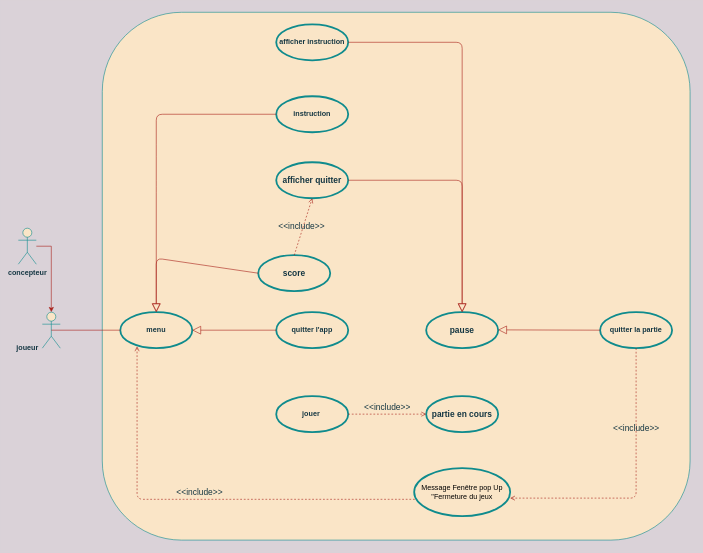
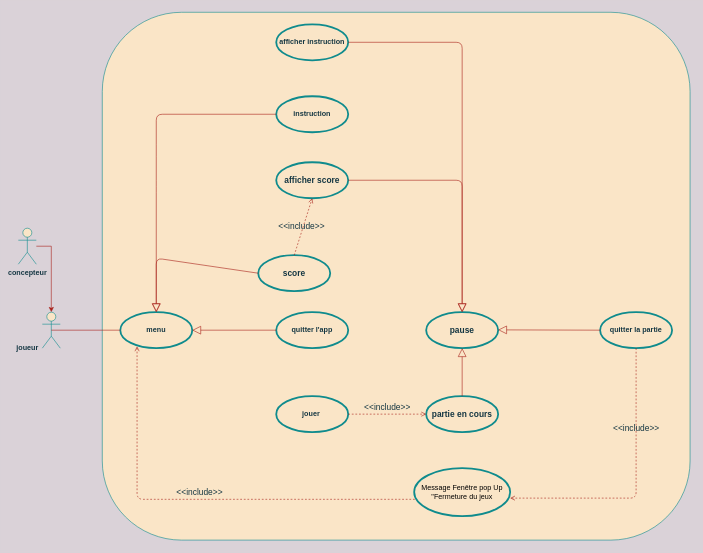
node "afficher quitter": label "afficher quitter" -> "afficher score"
edge "partie en cours" -> "pause": added
